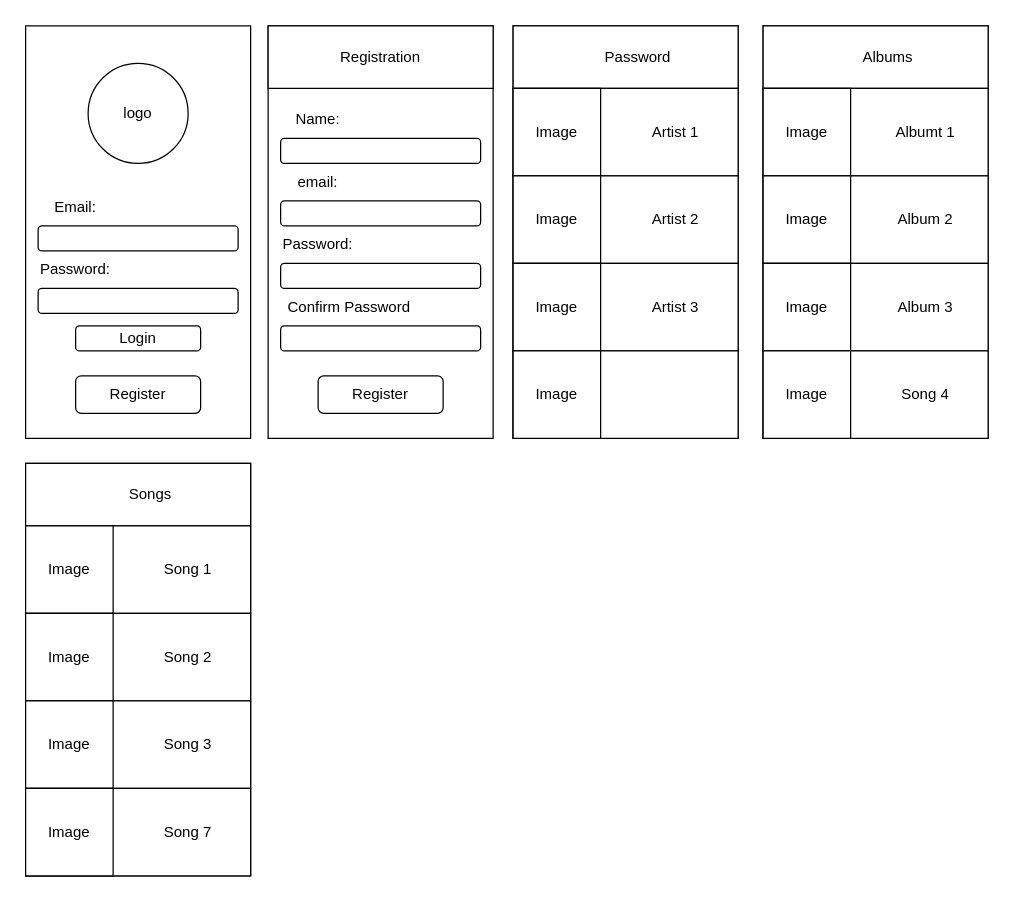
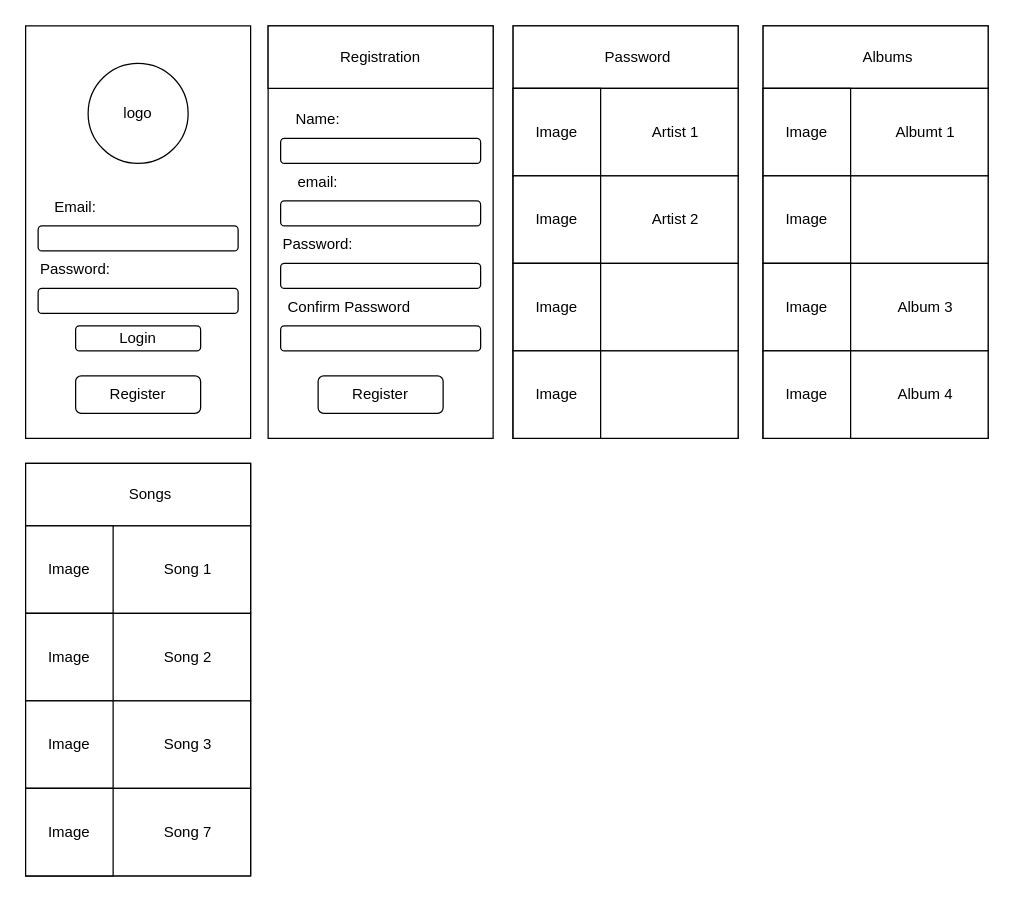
node "Album 2": removed
node "Artist 3": removed
node "Song 4": label "Song 4" -> "Album 4"
